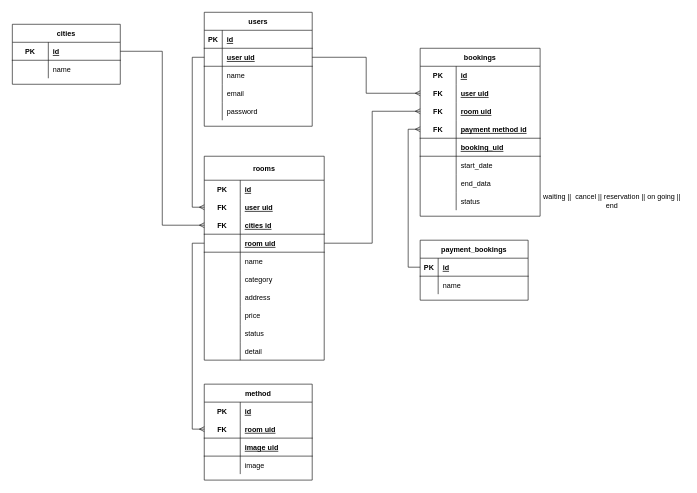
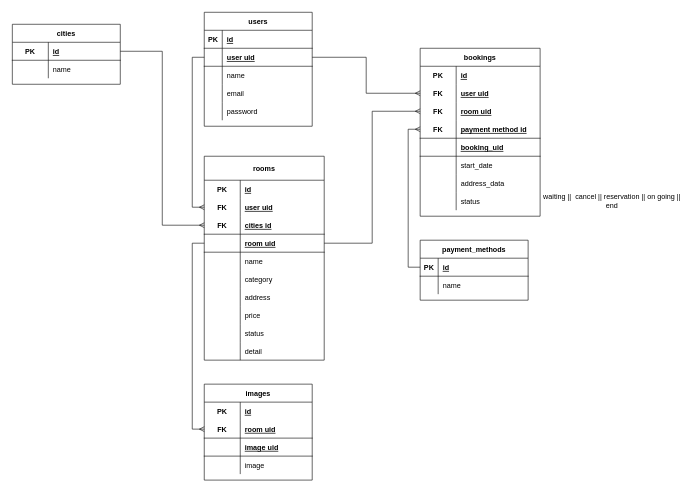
node "end_data": label "end_data" -> "address_data"
node "payment_bookings": label "payment_bookings" -> "payment_methods"
node "method": label "method" -> "images"
